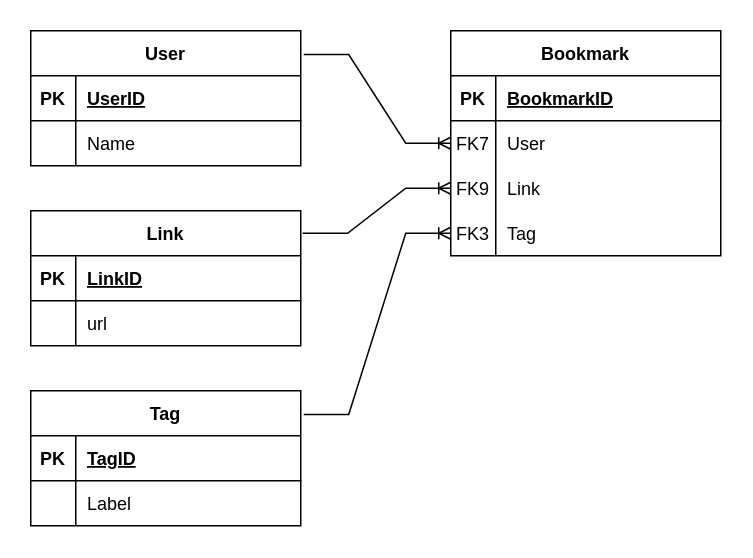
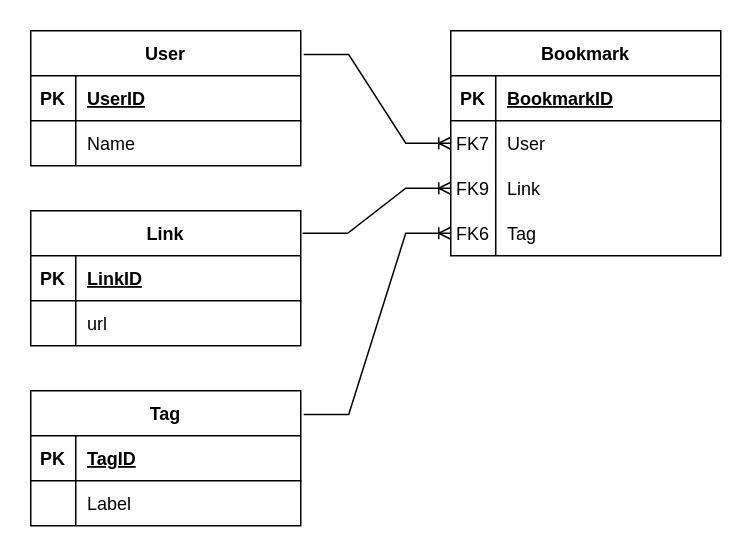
node "FK3": label "FK3" -> "FK6"
